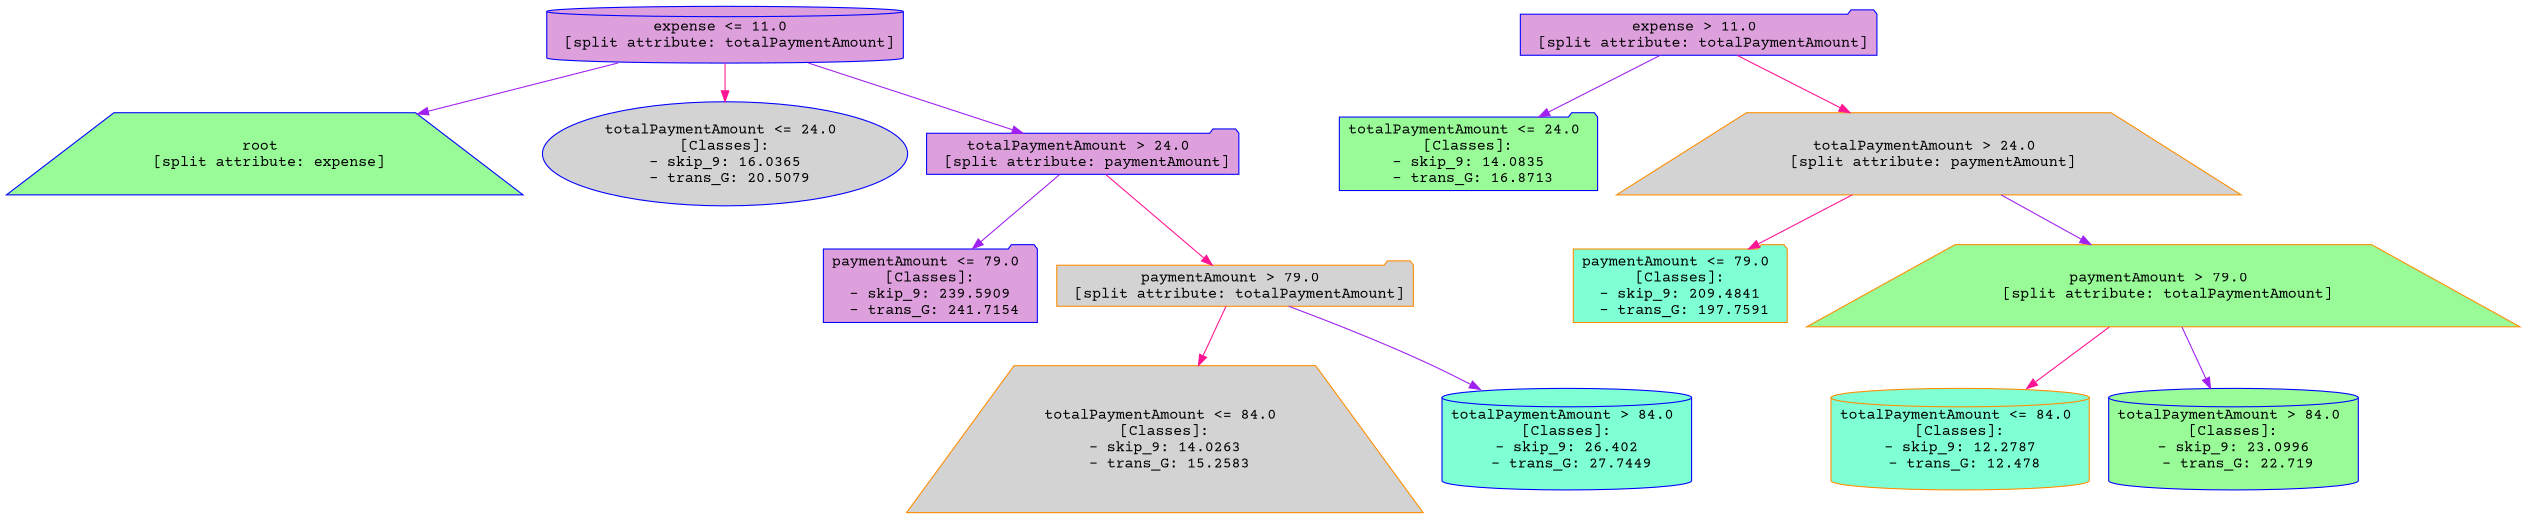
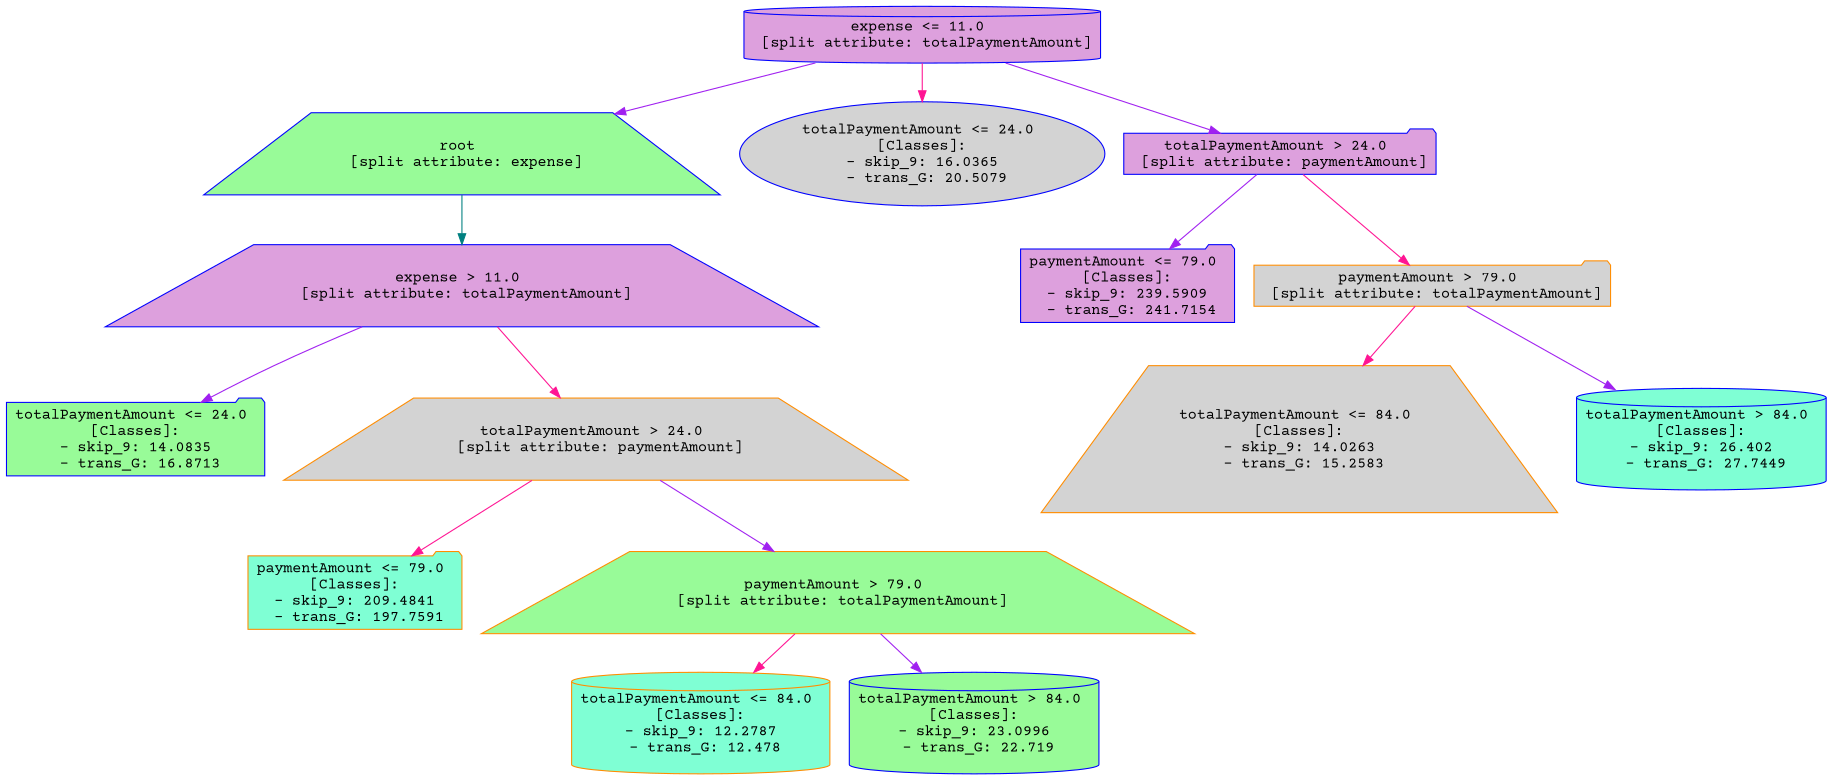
node "expense > 11.0 [split attribute: totalPaymentAmount]": shape folder -> trapezium
edge "root [split attribute: expense]" -> "expense > 11.0 [split attribute: totalPaymentAmount]": added
